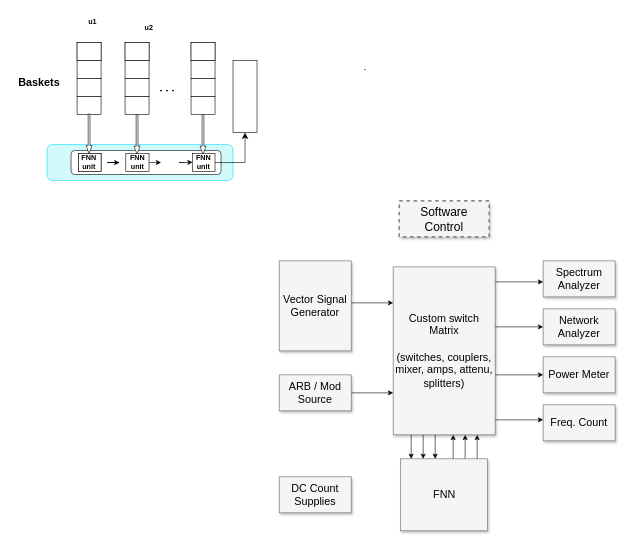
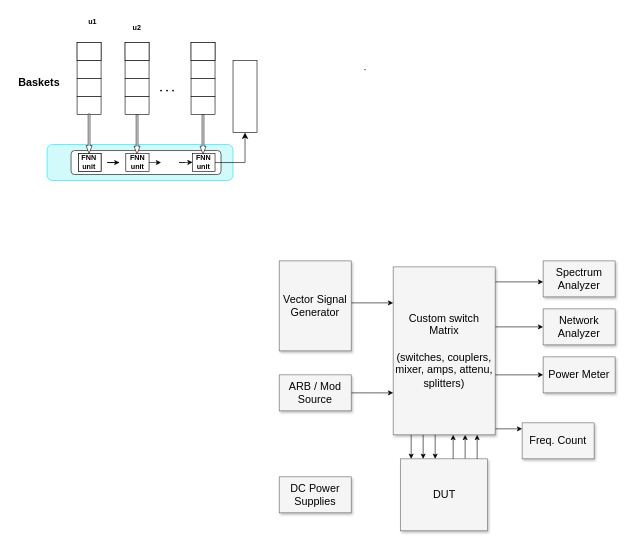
node "u2": moved (149, 27) -> (137, 27)
node "Software Control": removed
node "Freq. Count": moved (579, 423) -> (558, 441)
node "DC Count Supplies": label "DC Count Supplies" -> "DC Power Supplies"
node "FNN": label "FNN" -> "DUT"
